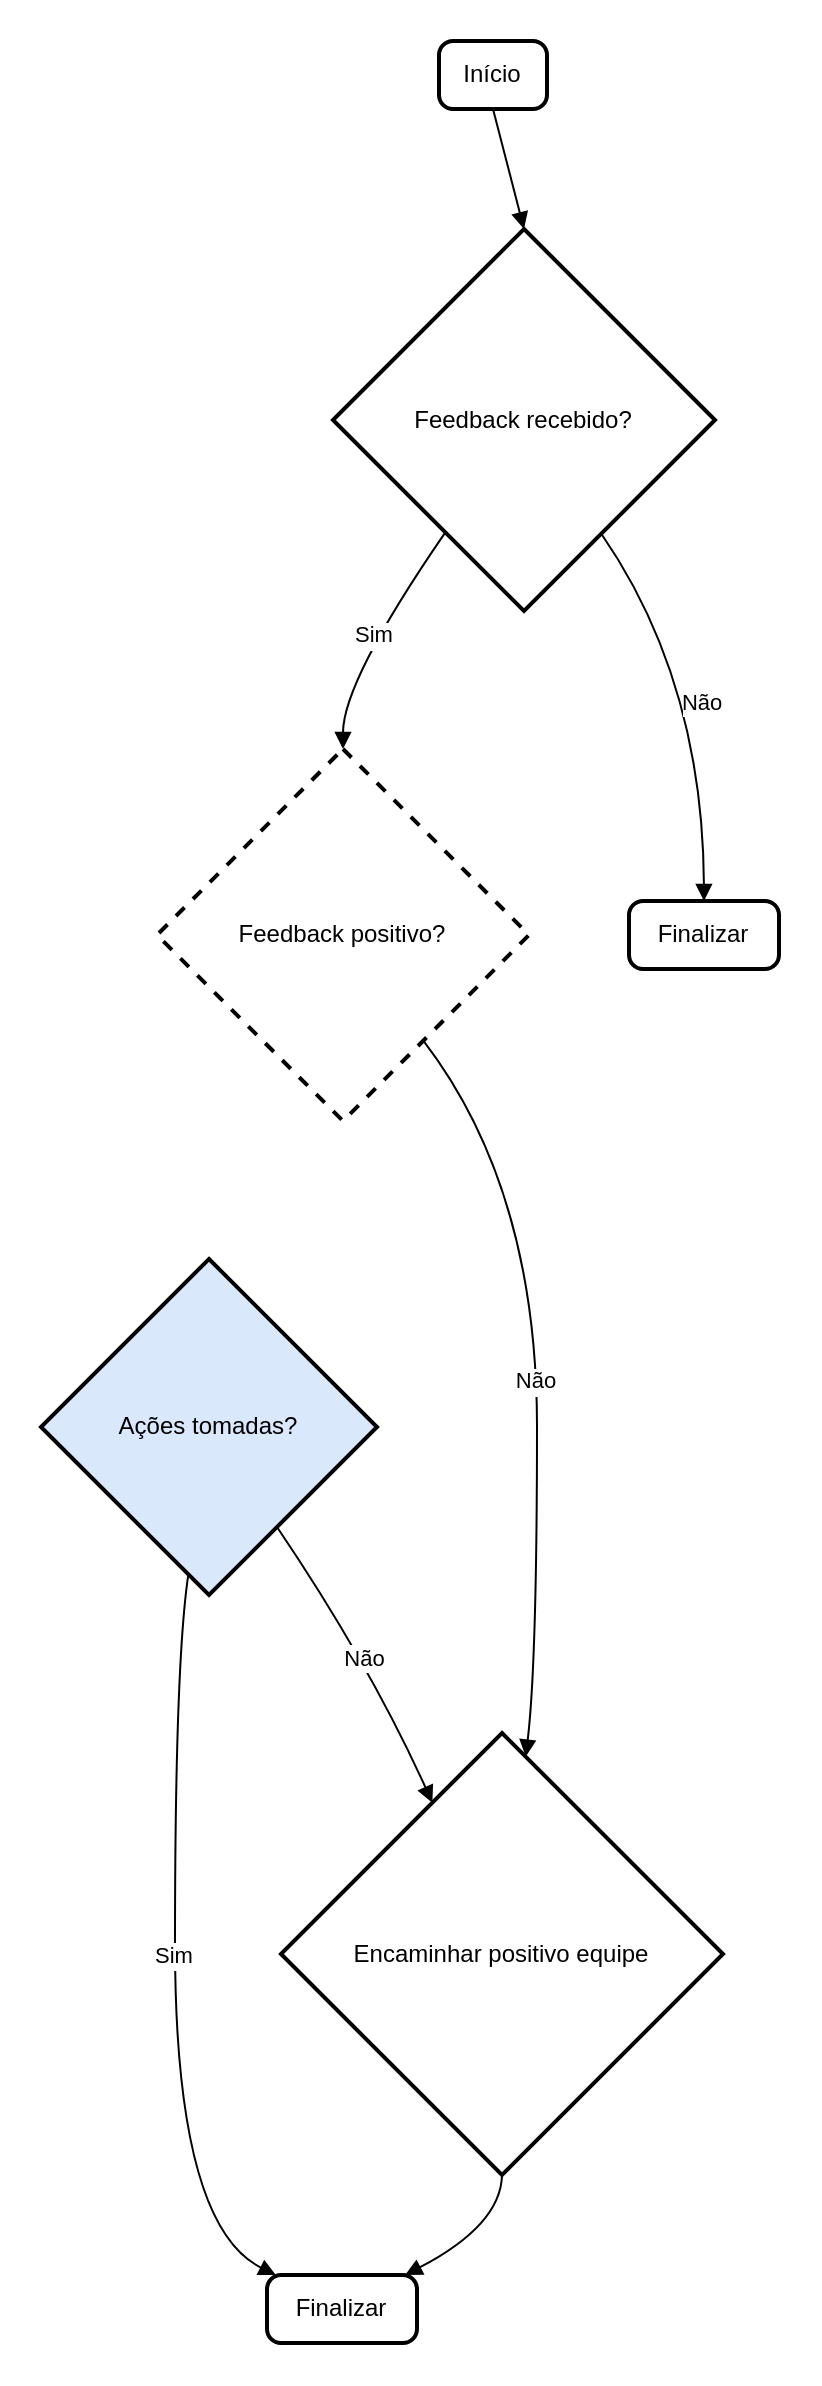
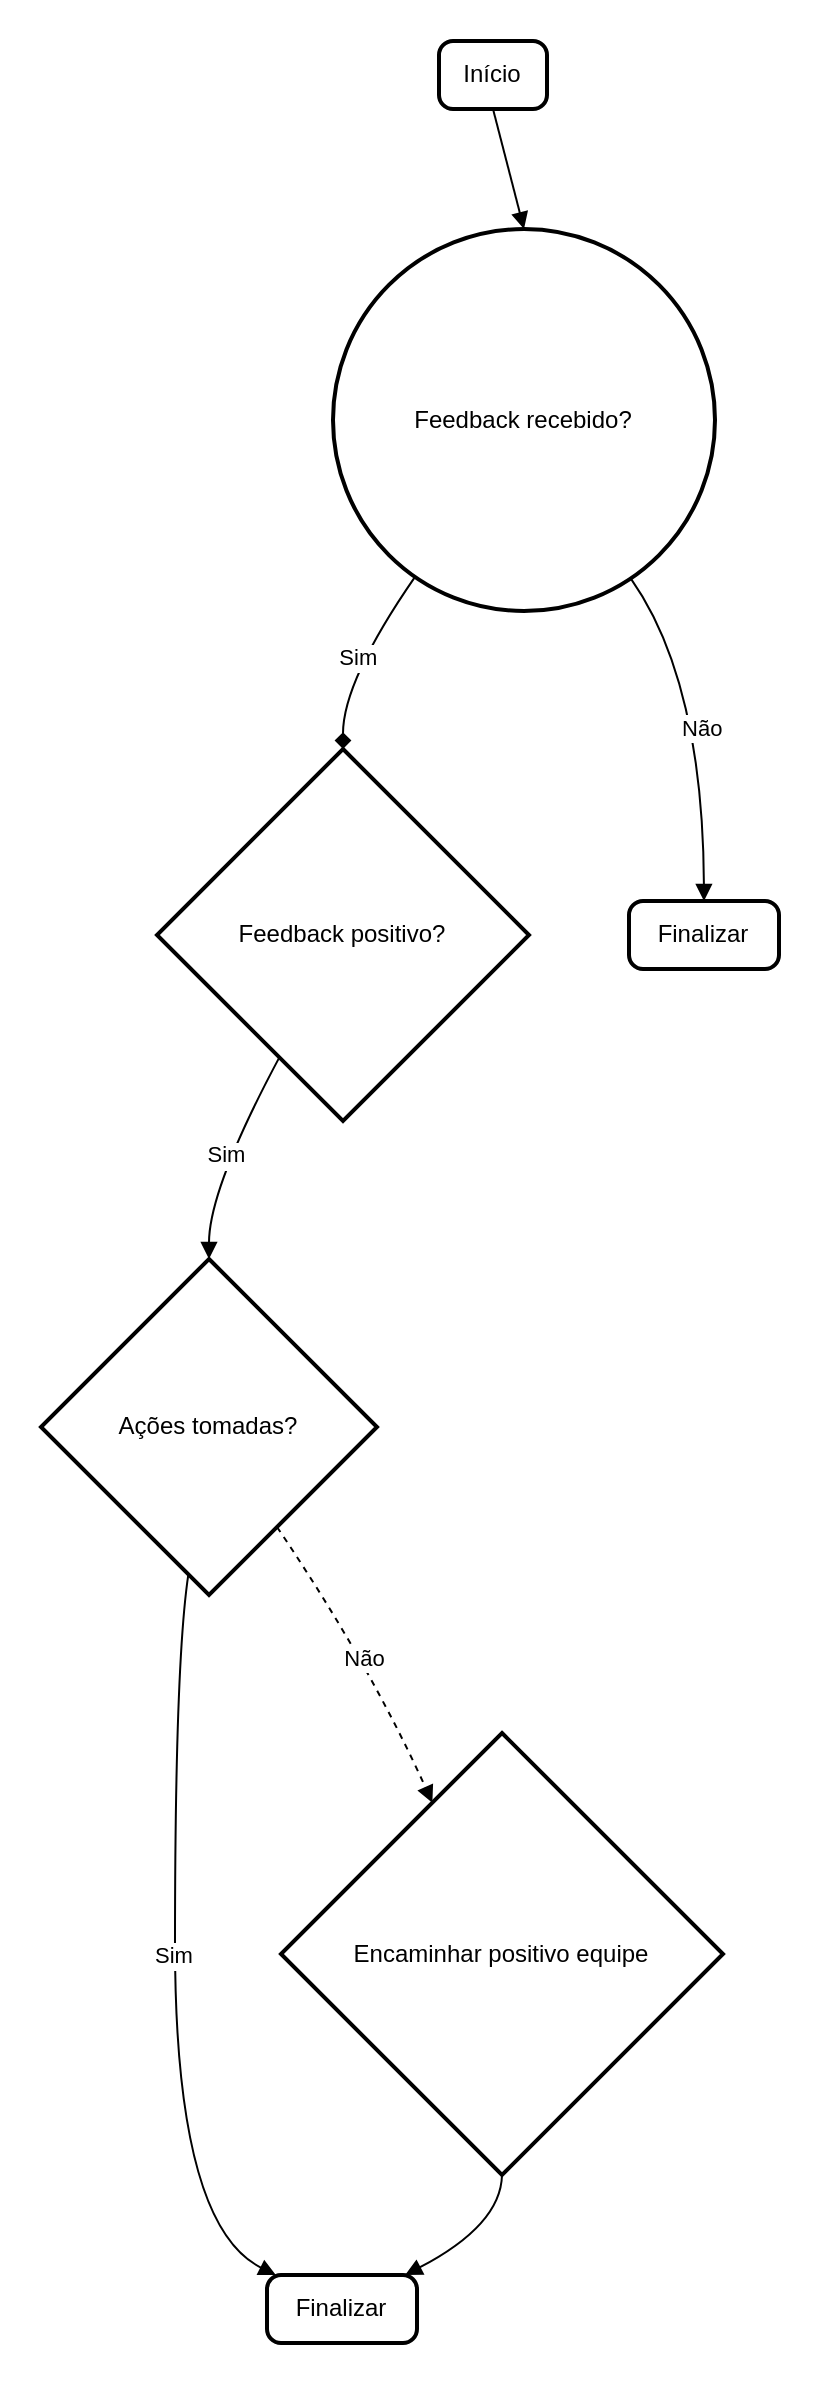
node "Feedback recebido?": shape diamond -> ellipse
edge "Feedback recebido?" -> "Feedback positivo?": arrowhead block -> diamond
node "Feedback positivo?": style dashed -> solid
edge "Feedback positivo?" -> "Ações tomadas?": added, label "Sim"
edge "Feedback positivo?" -> "Encaminhar positivo equipe": removed, label "Não"
node "Ações tomadas?": fillcolor #dae8fc -> #ffffff
edge "Ações tomadas?" -> "Encaminhar positivo equipe": style solid -> dashed
